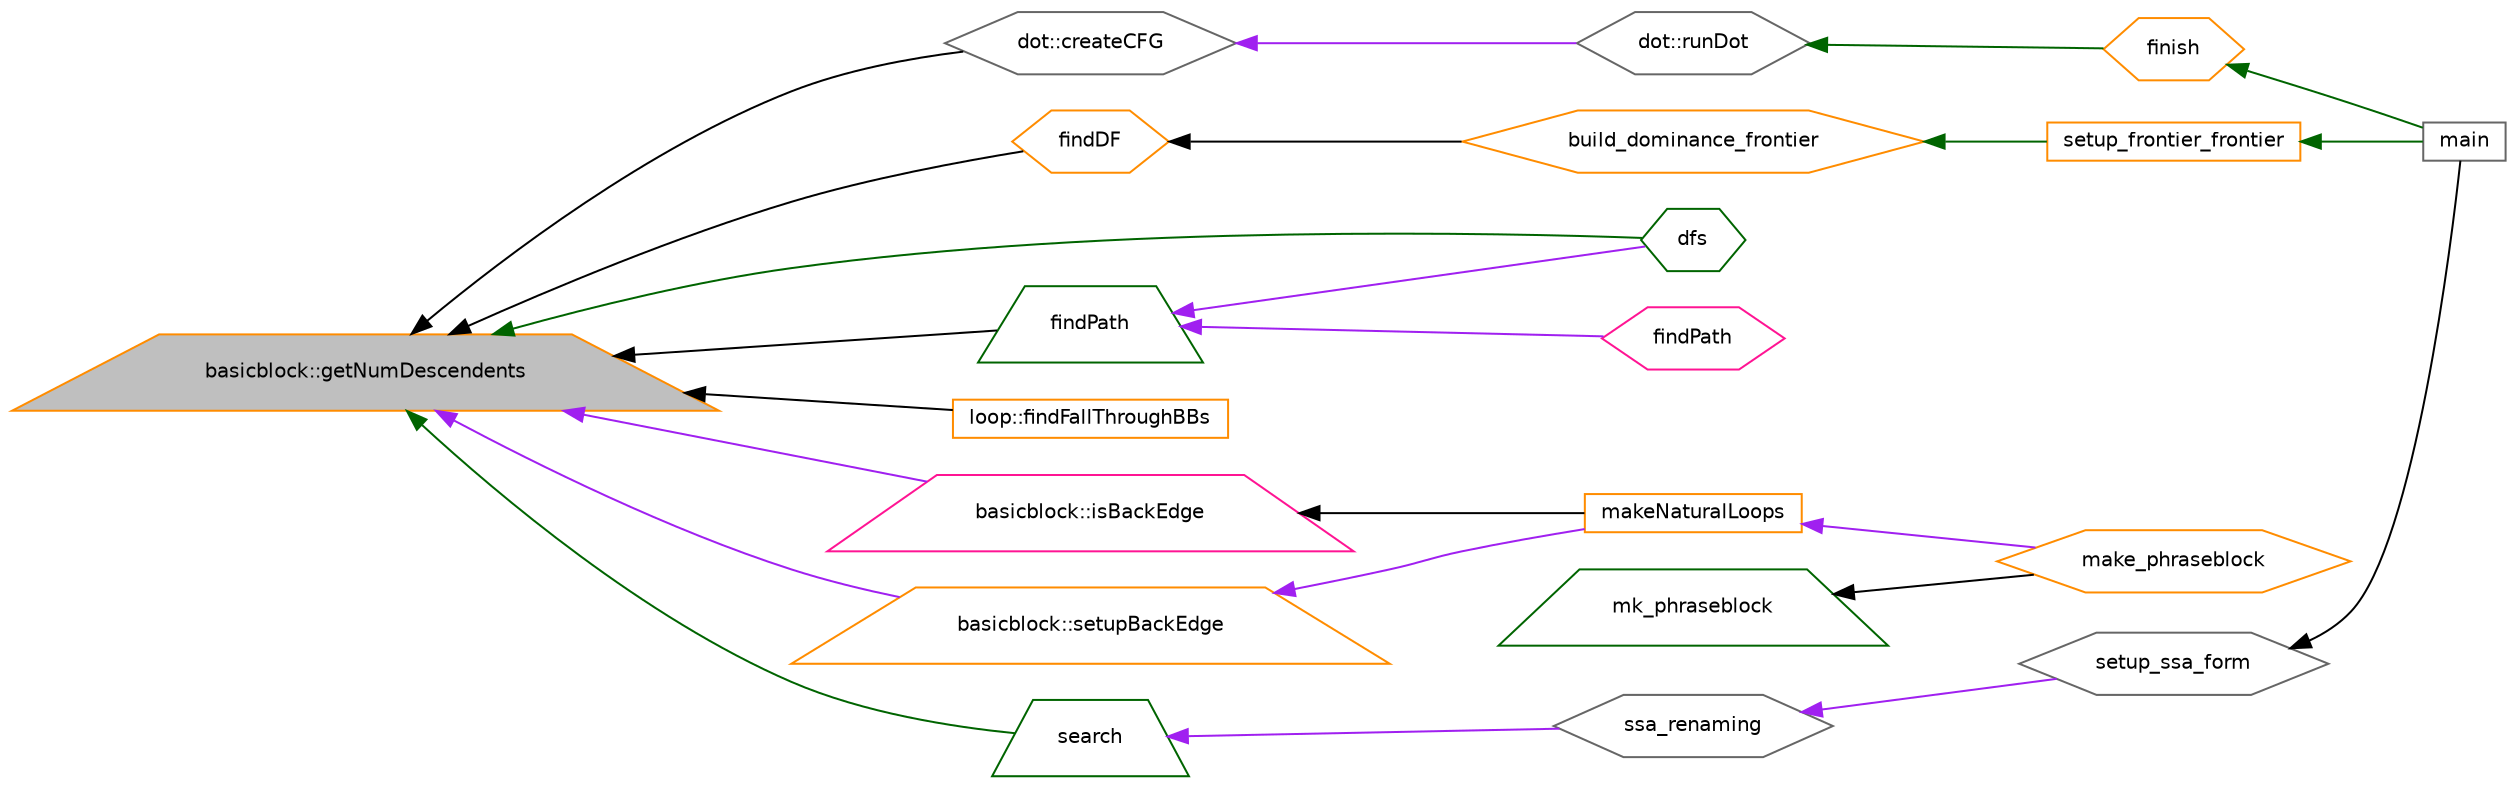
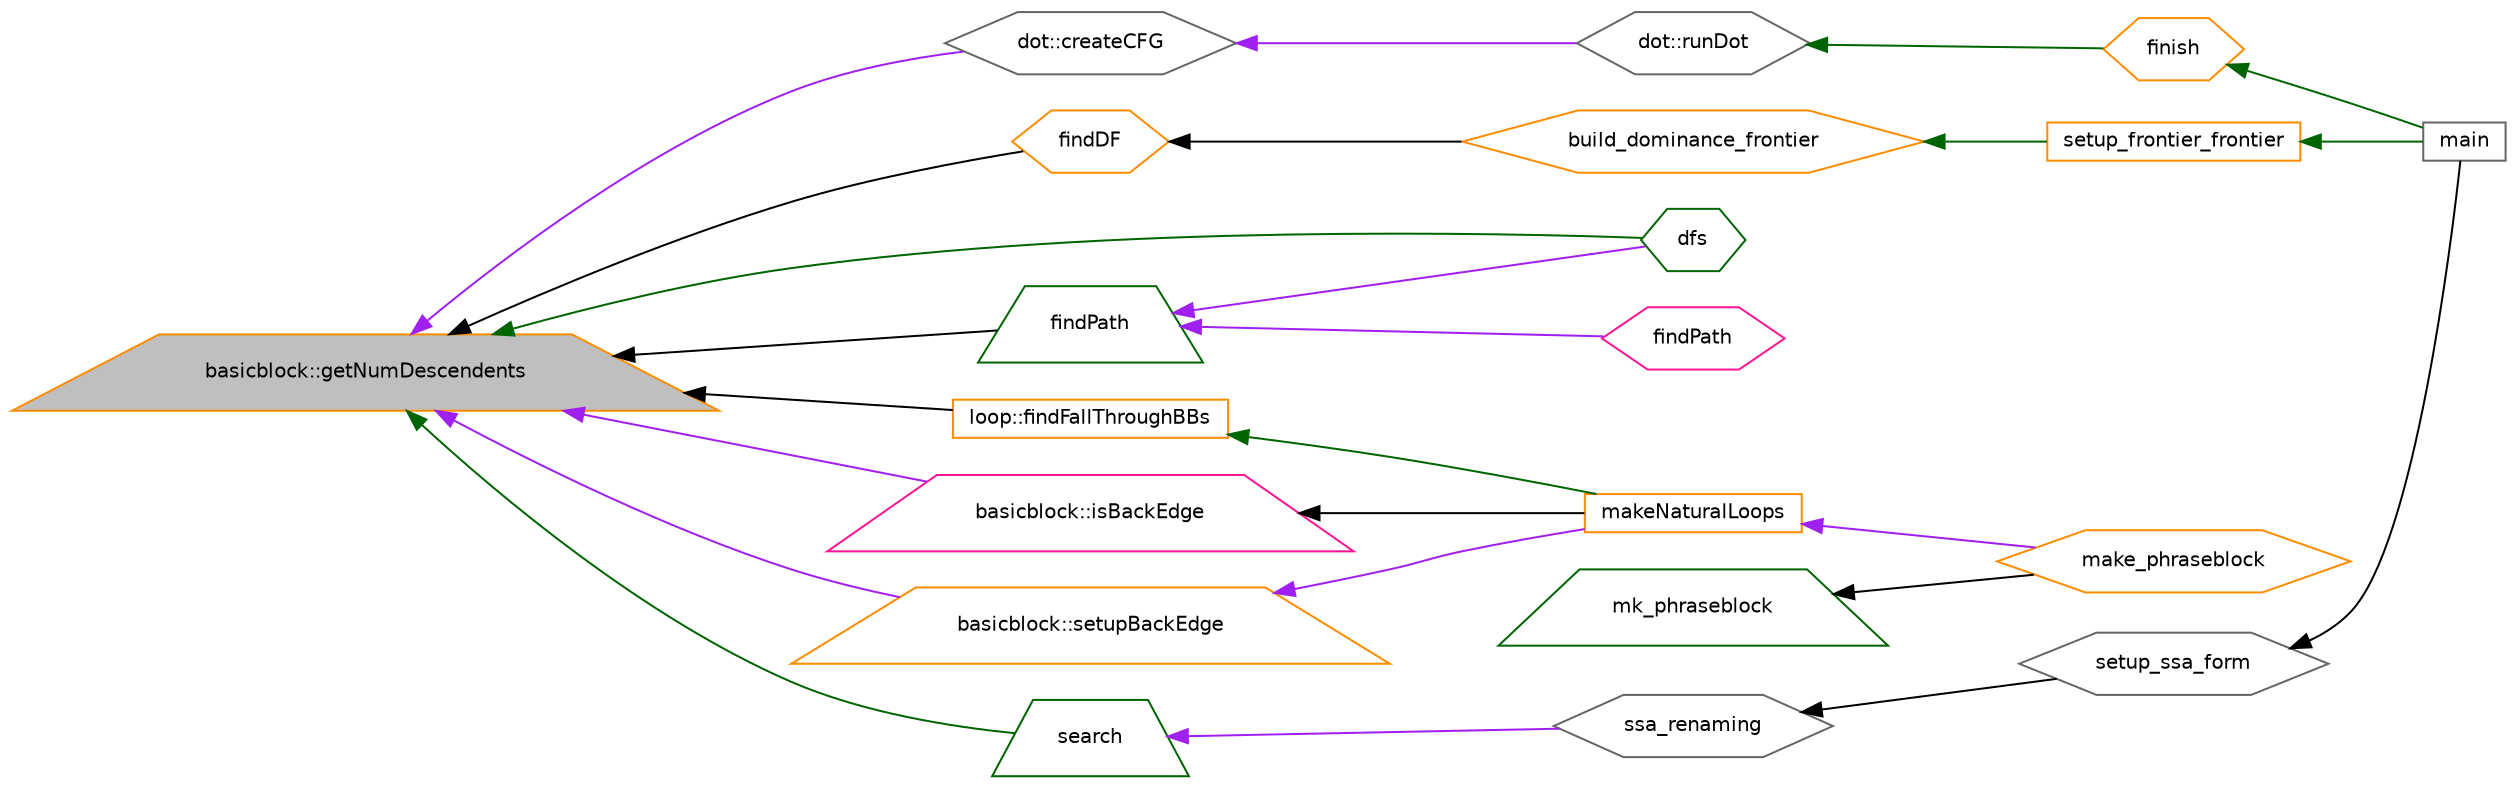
edge "dot::createCFG" -> "basicblock::getNumDescendents": color black -> purple
edge "makeNaturalLoops" -> "loop::findFallThroughBBs": added
edge "setup_ssa_form" -> "ssa_renaming": color purple -> black
